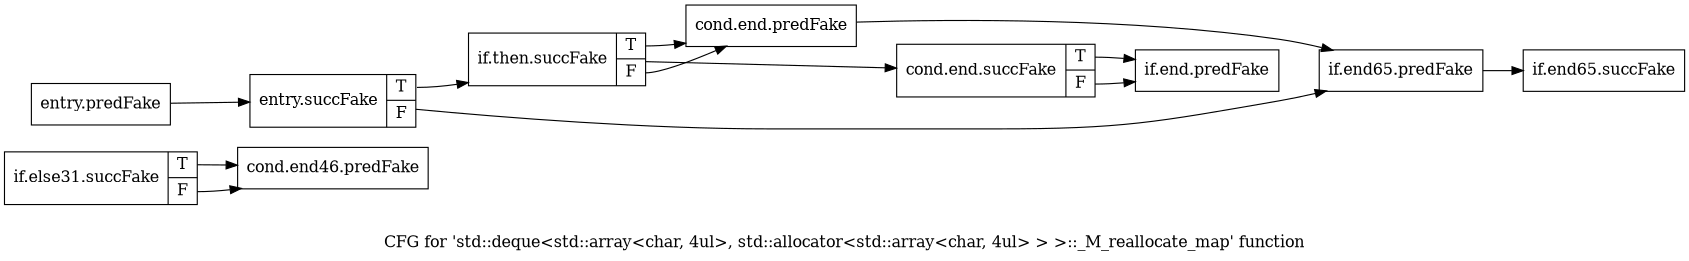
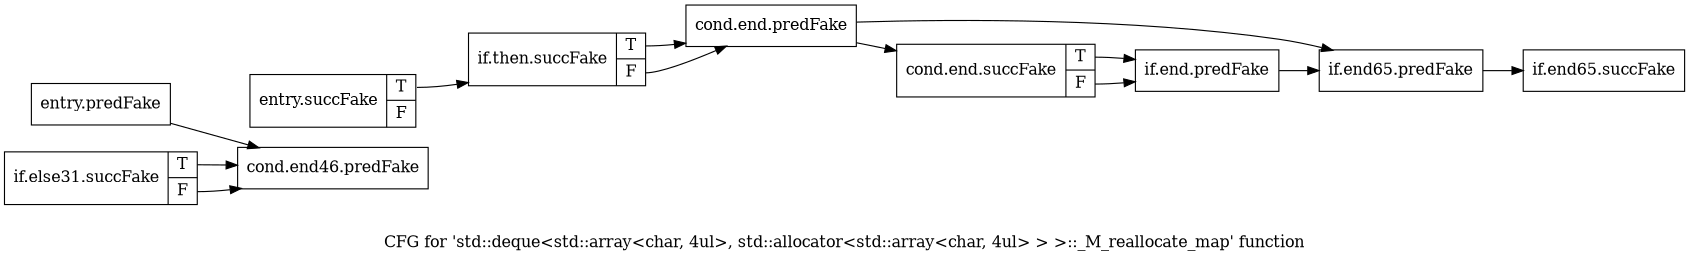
edge "if.then.succFake" -> "cond.end.succFake": now "cond.end.predFake" -> "cond.end.succFake"
edge "entry.predFake" -> "entry.succFake": now "entry.predFake" -> "cond.end46.predFake"
edge "entry.succFake" -> "if.end65.predFake": now "if.end.predFake" -> "if.end65.predFake"
